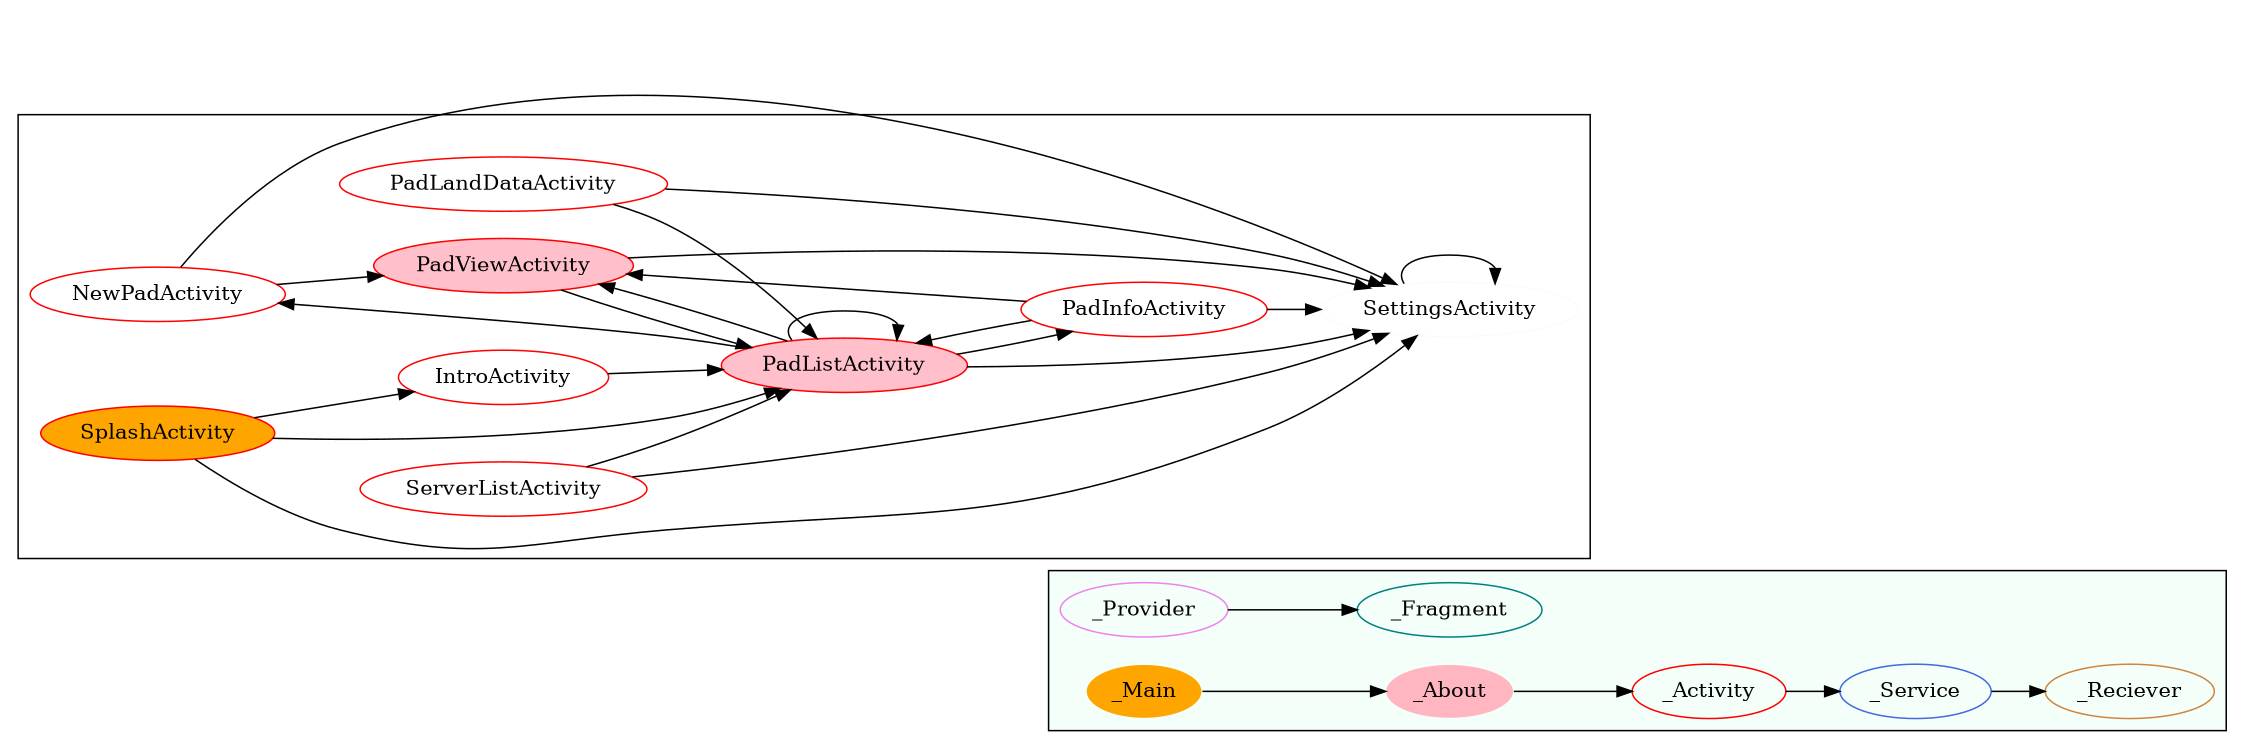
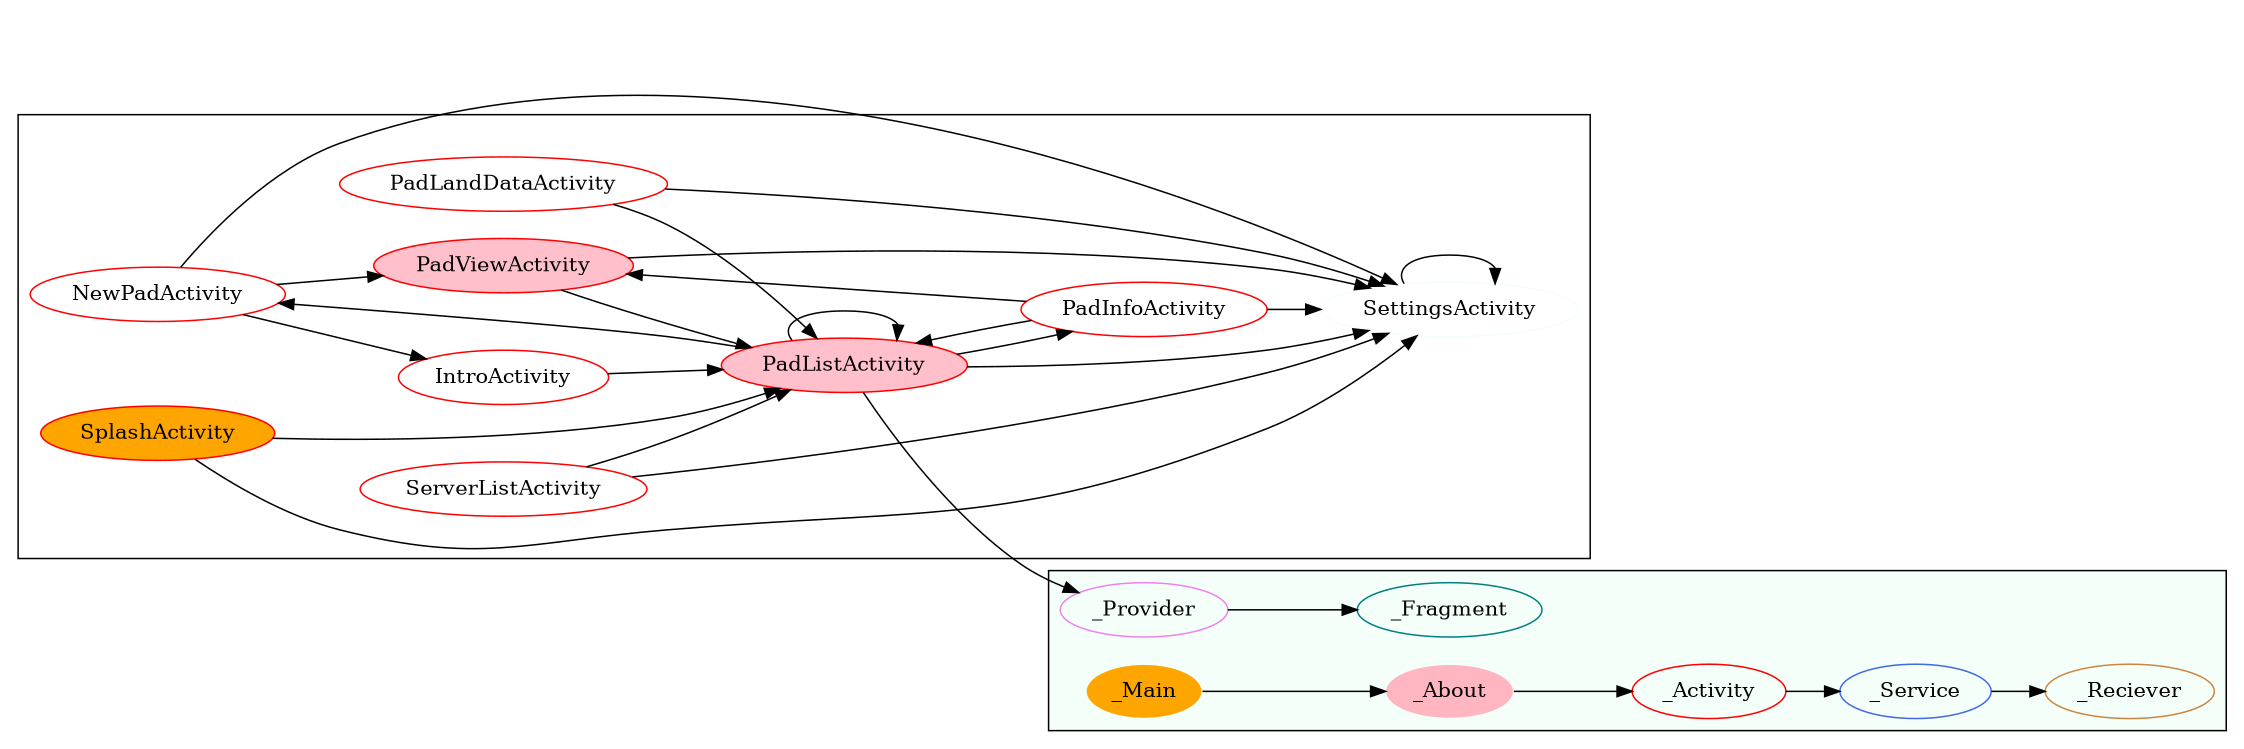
edge "PadListActivity" -> "PadViewActivity": now "PadListActivity" -> "_Provider"
edge "SplashActivity" -> "IntroActivity": now "NewPadActivity" -> "IntroActivity"
